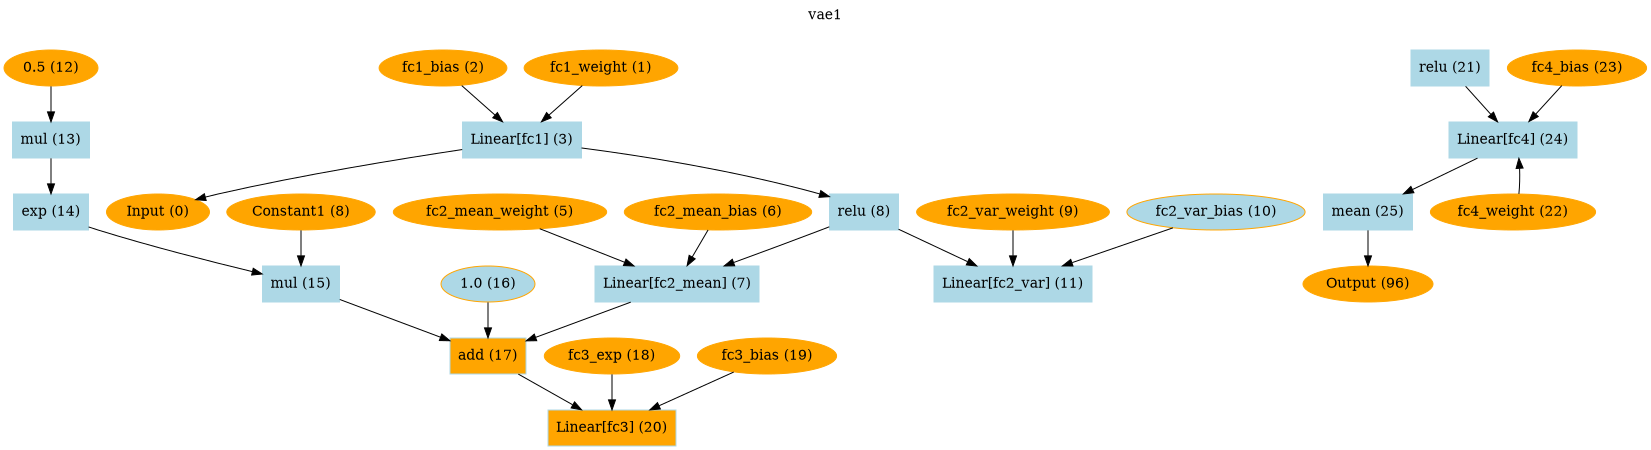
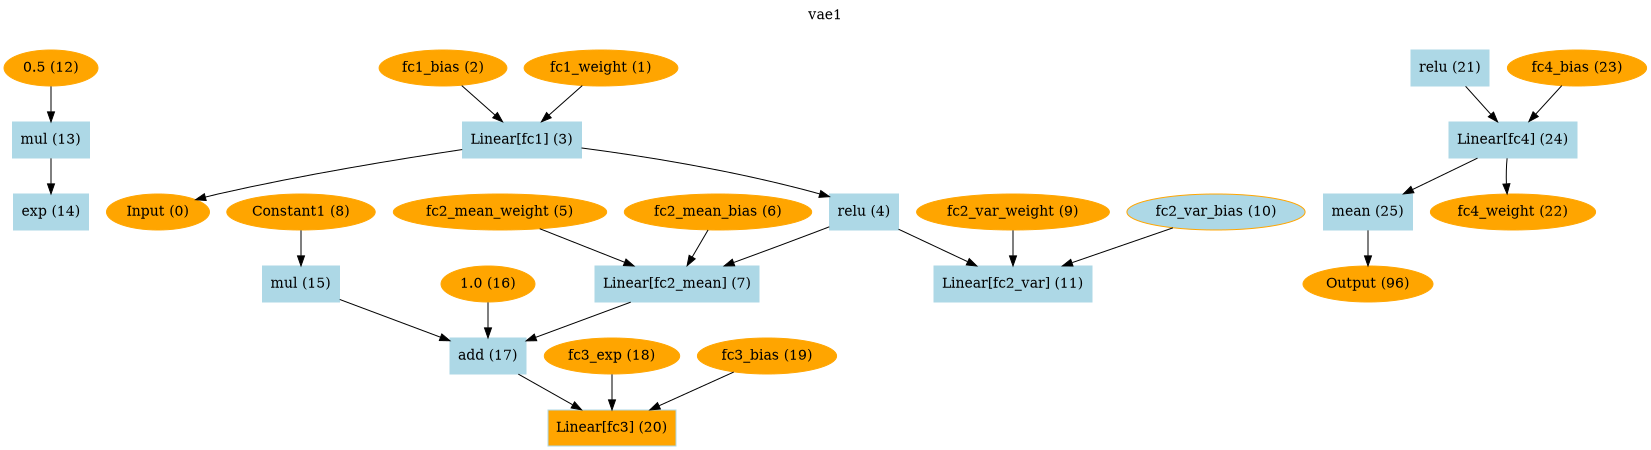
edge "fc4_weight (22)" -> "Linear[fc4] (24)": reversed
node "relu (8)": label "relu (8)" -> "relu (4)"
edge "exp (14)" -> "mul (15)": removed
node "1.0 (16)": fillcolor lightblue -> orange
node "add (17)": fillcolor orange -> lightblue
